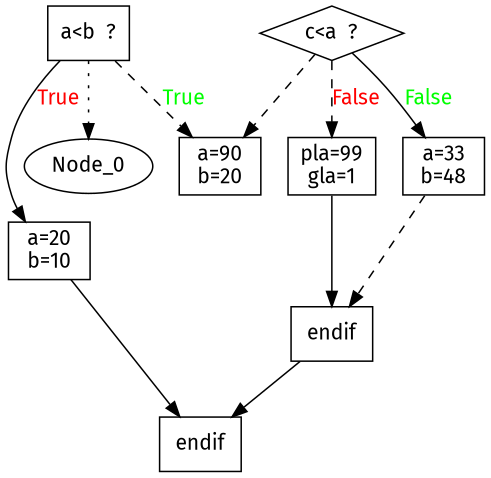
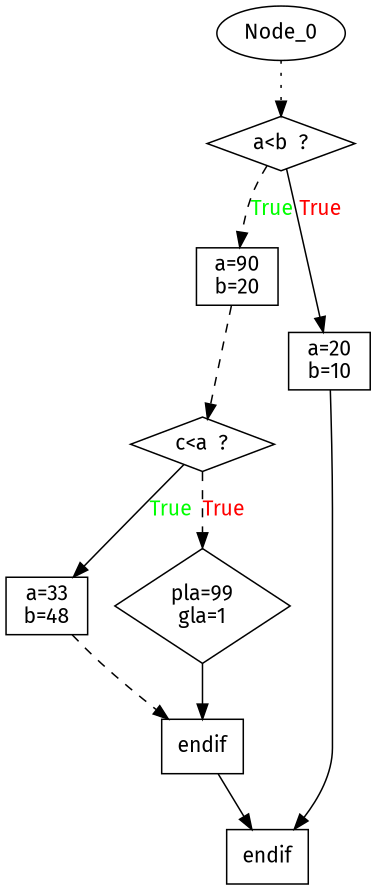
node "a<b  ?": shape box -> diamond
edge "c<a  ?" -> "a=90 b=20": reversed
edge "a<b  ?" -> "Node_0": reversed
edge "c<a  ?" -> "pla=99 gla=1": label "False" -> "True"
edge "c<a  ?" -> "a=33 b=48": label "False" -> "True"
node "pla=99 gla=1": shape box -> diamond
